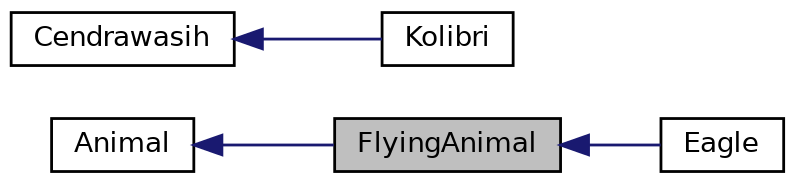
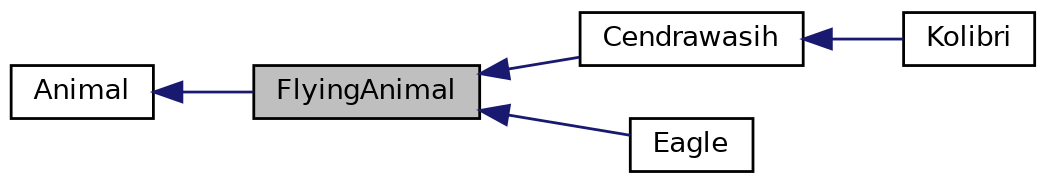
edge "Cendrawasih" -> "FlyingAnimal": added
